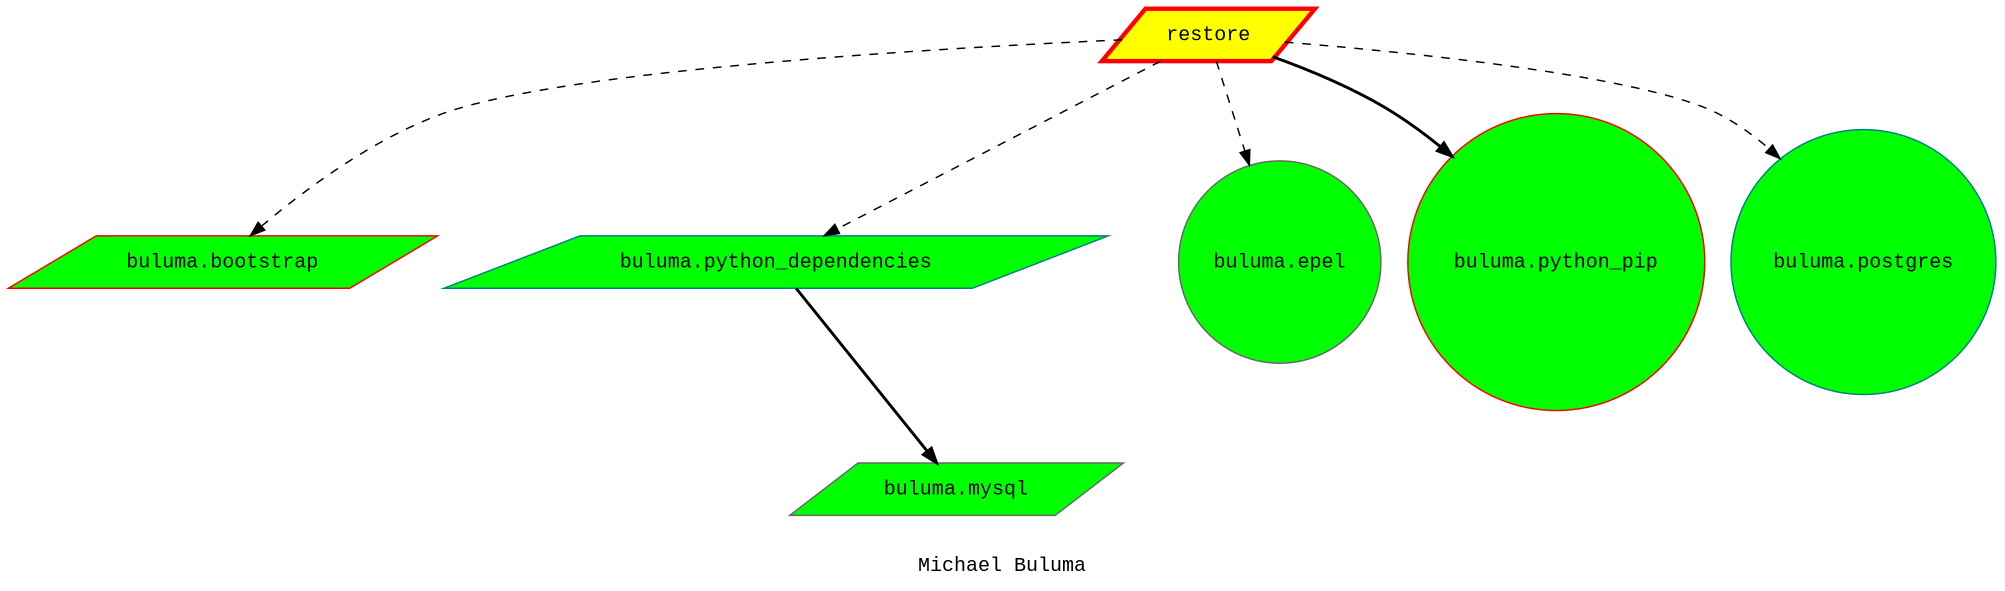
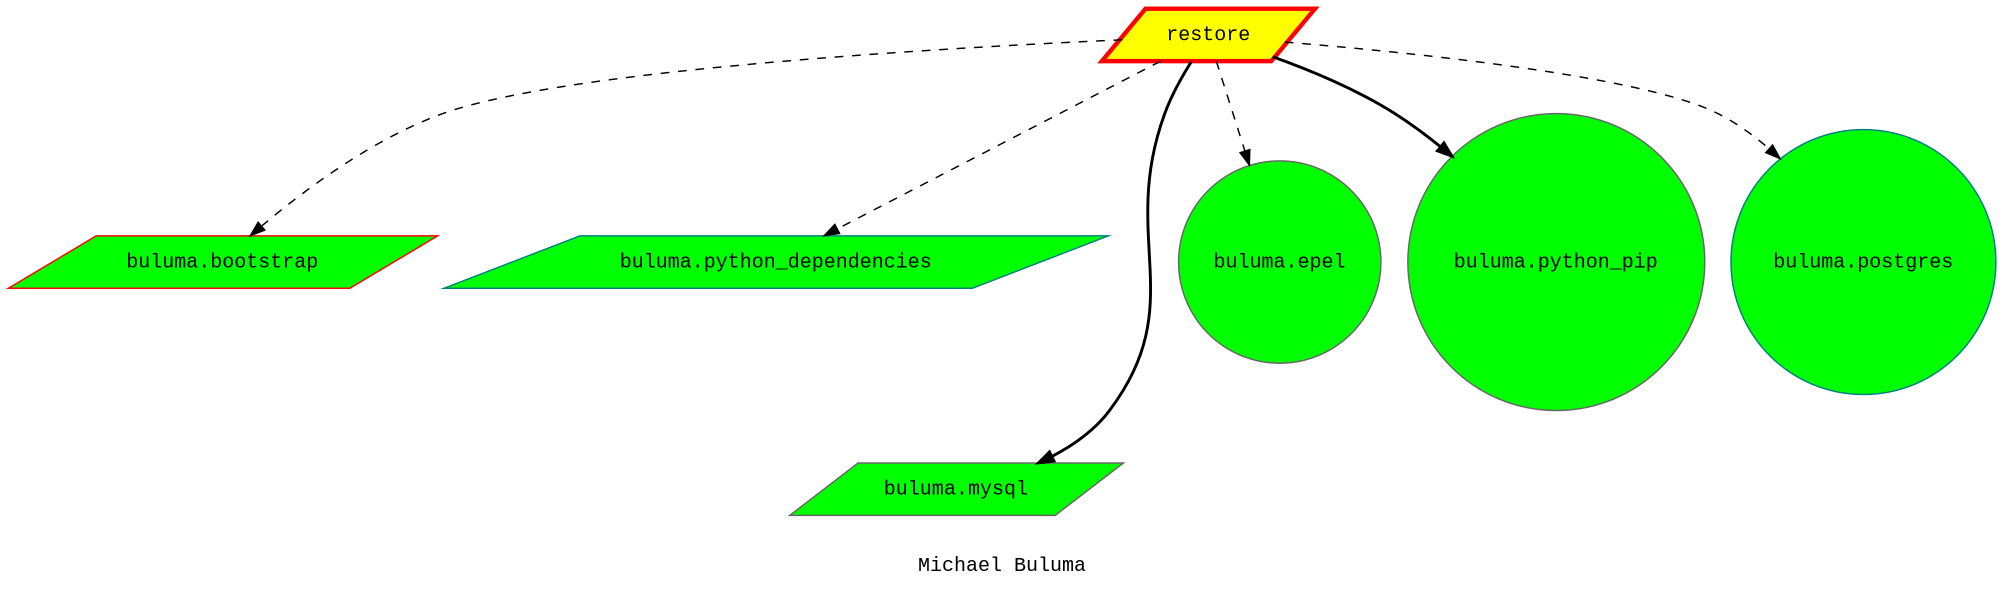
node "buluma.python_pip": color red -> gray40
edge "buluma.python_dependencies" -> "buluma.mysql": now "restore" -> "buluma.mysql"
